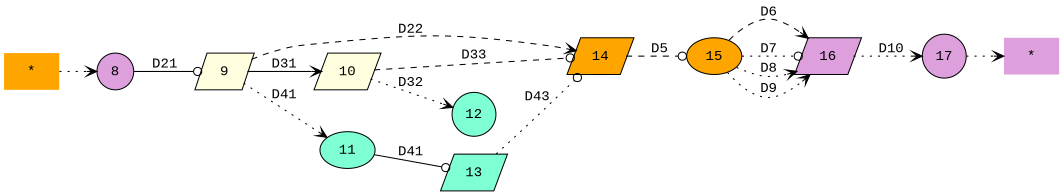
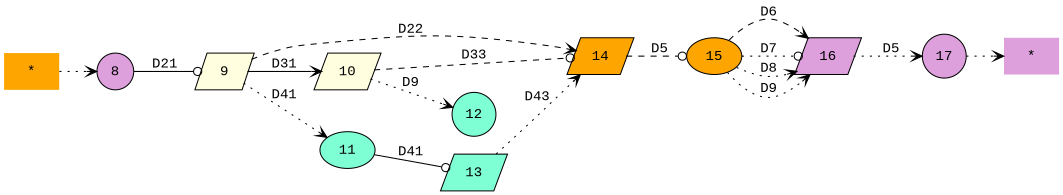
edge "16" -> "17": label "D10" -> "D5"
edge "10" -> "12": label "D32" -> "D9"
edge "13" -> "14": arrowhead odot -> vee
